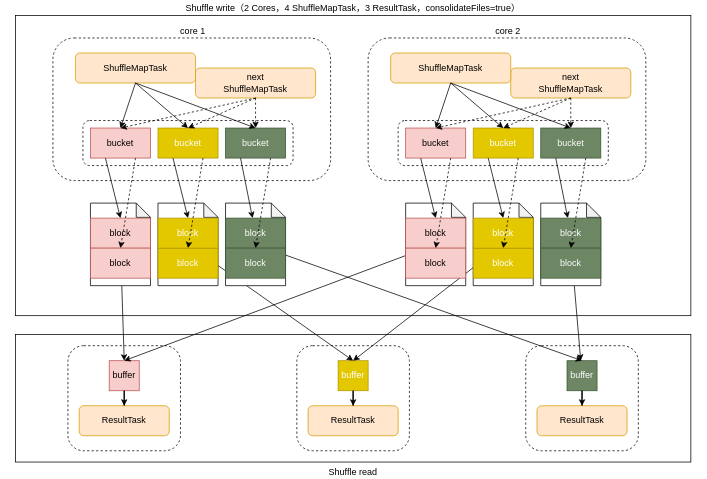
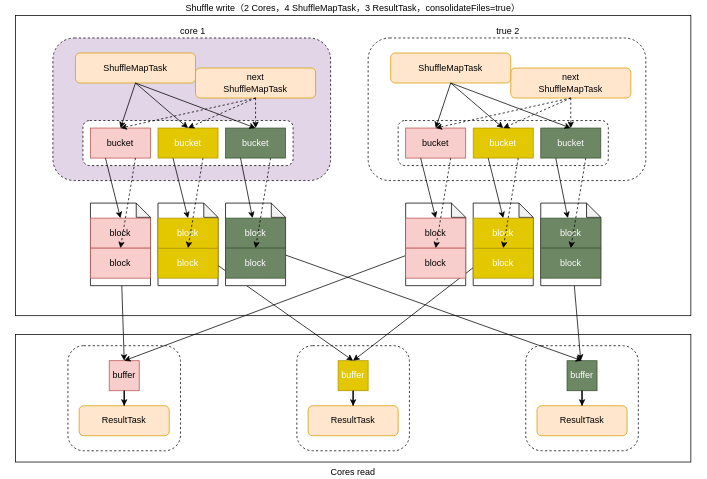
node "core 2": label "core 2" -> "true 2"
node "core 1": fillcolor #ffffff -> #e1d5e7
node "Shuffle read": label "Shuffle read" -> "Cores read"
